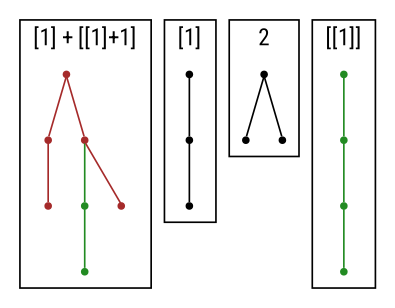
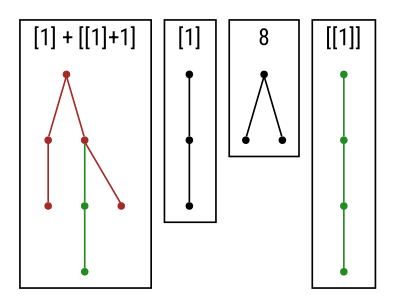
cluster "2": label "2" -> "8"
